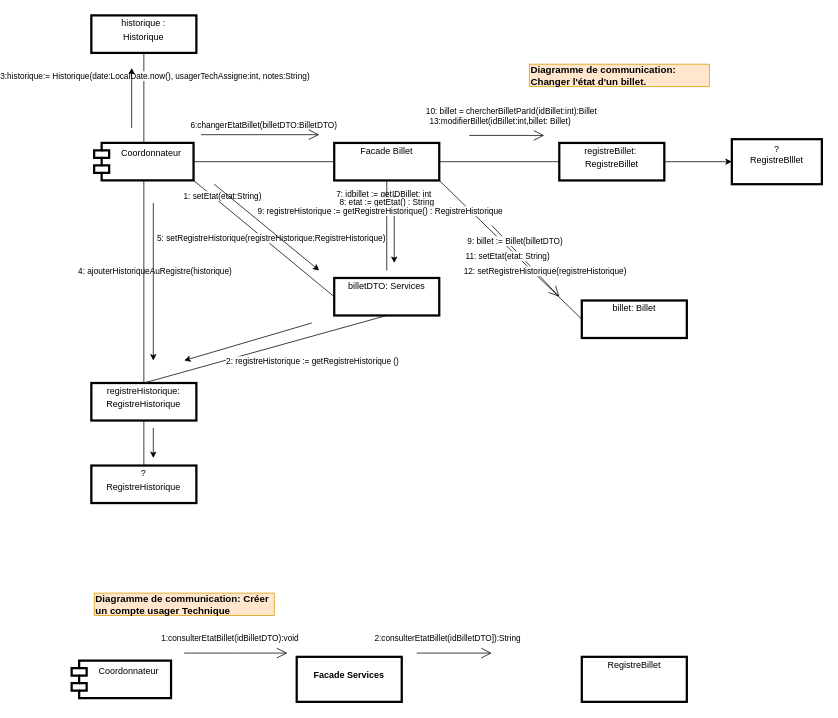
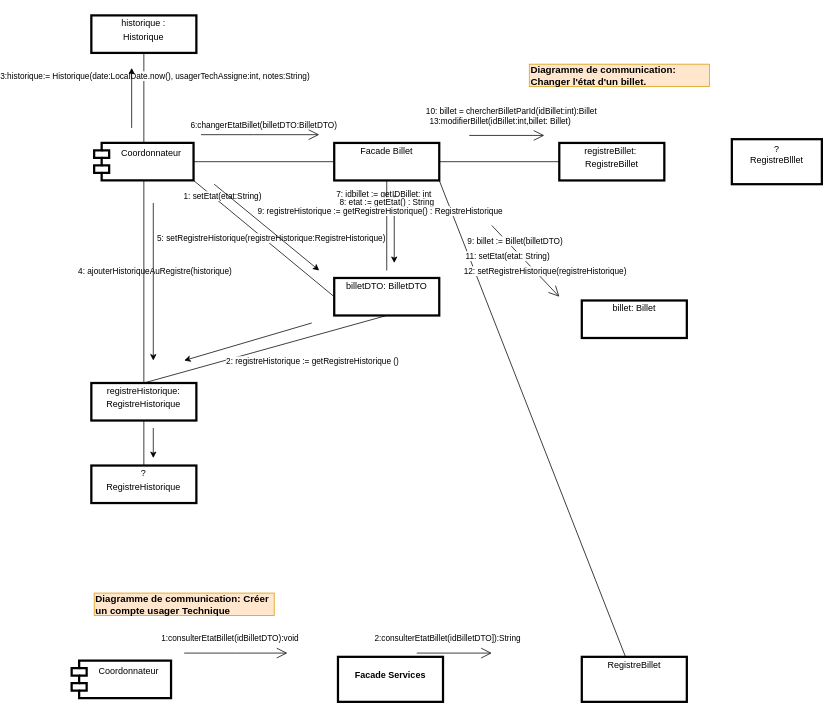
edge "registreBillet: RegistreBillet" -> "? RegistreBlllet": removed
edge "Facade Billet" -- "billet: Billet": now "Facade Billet" -- "RegistreBillet"
node "billetDTO: Services": label "billetDTO: Services" -> "billetDTO: BilletDTO"
node "Facade Services": moved (349, 679) -> (390, 679)
